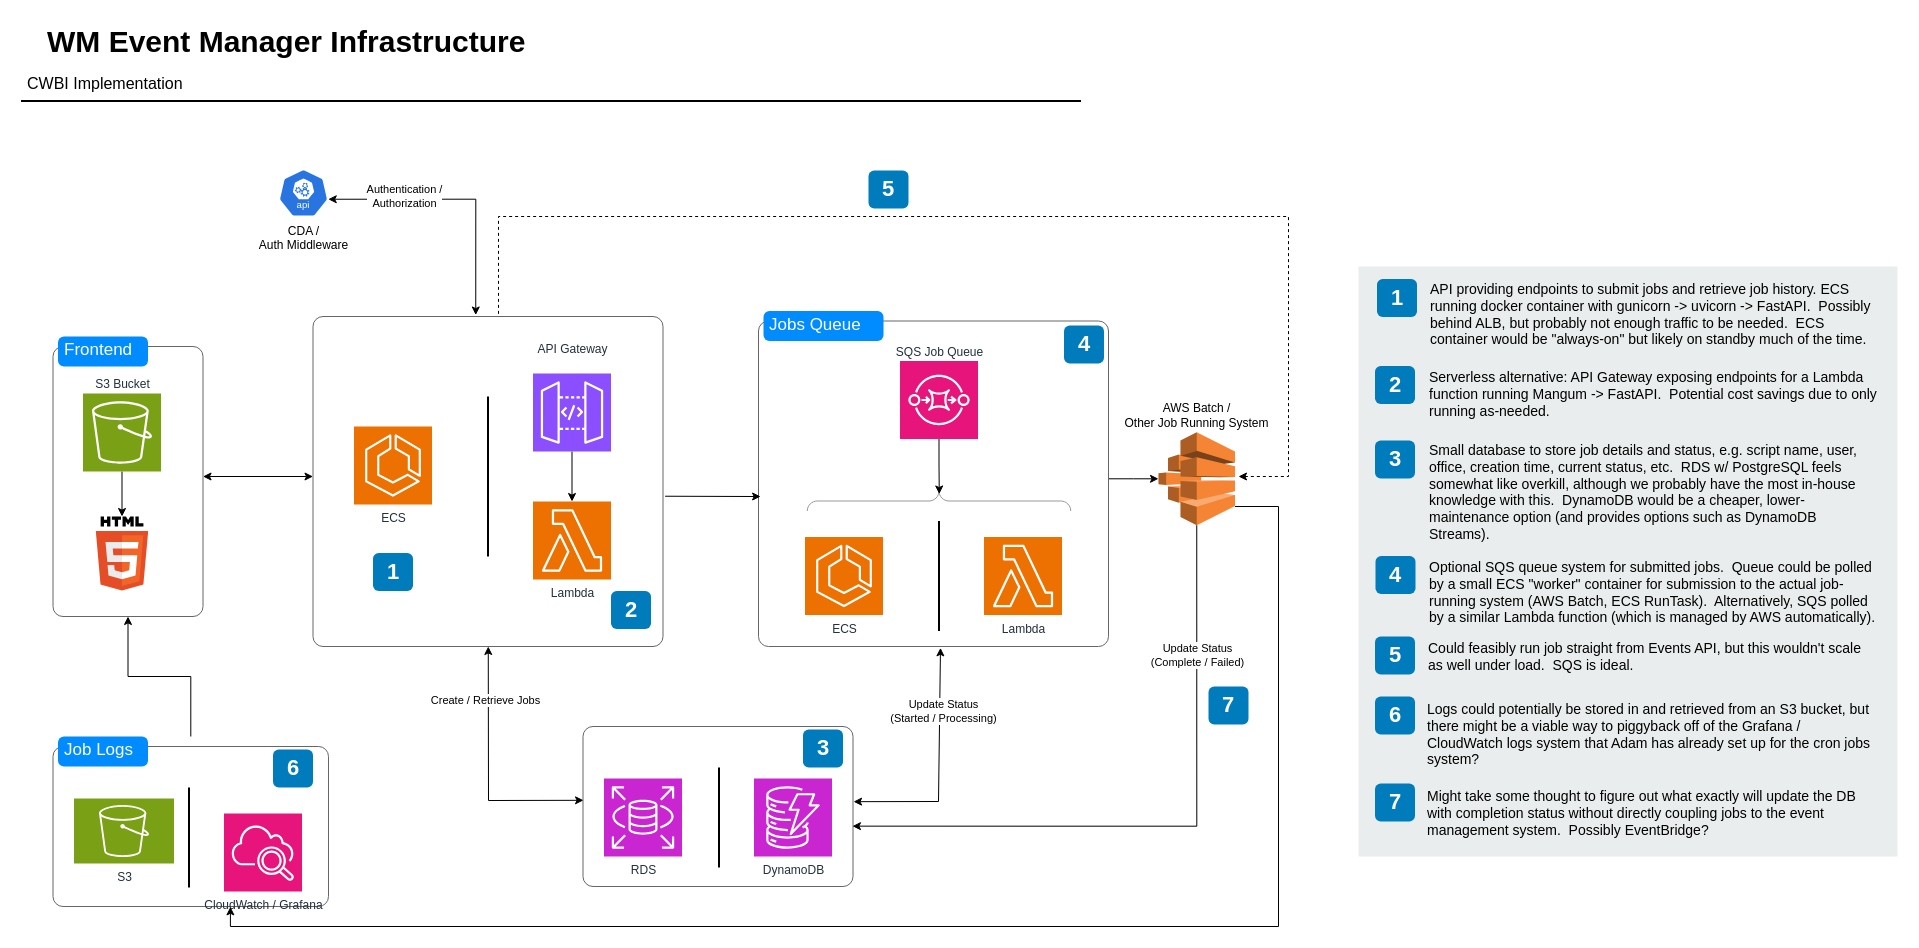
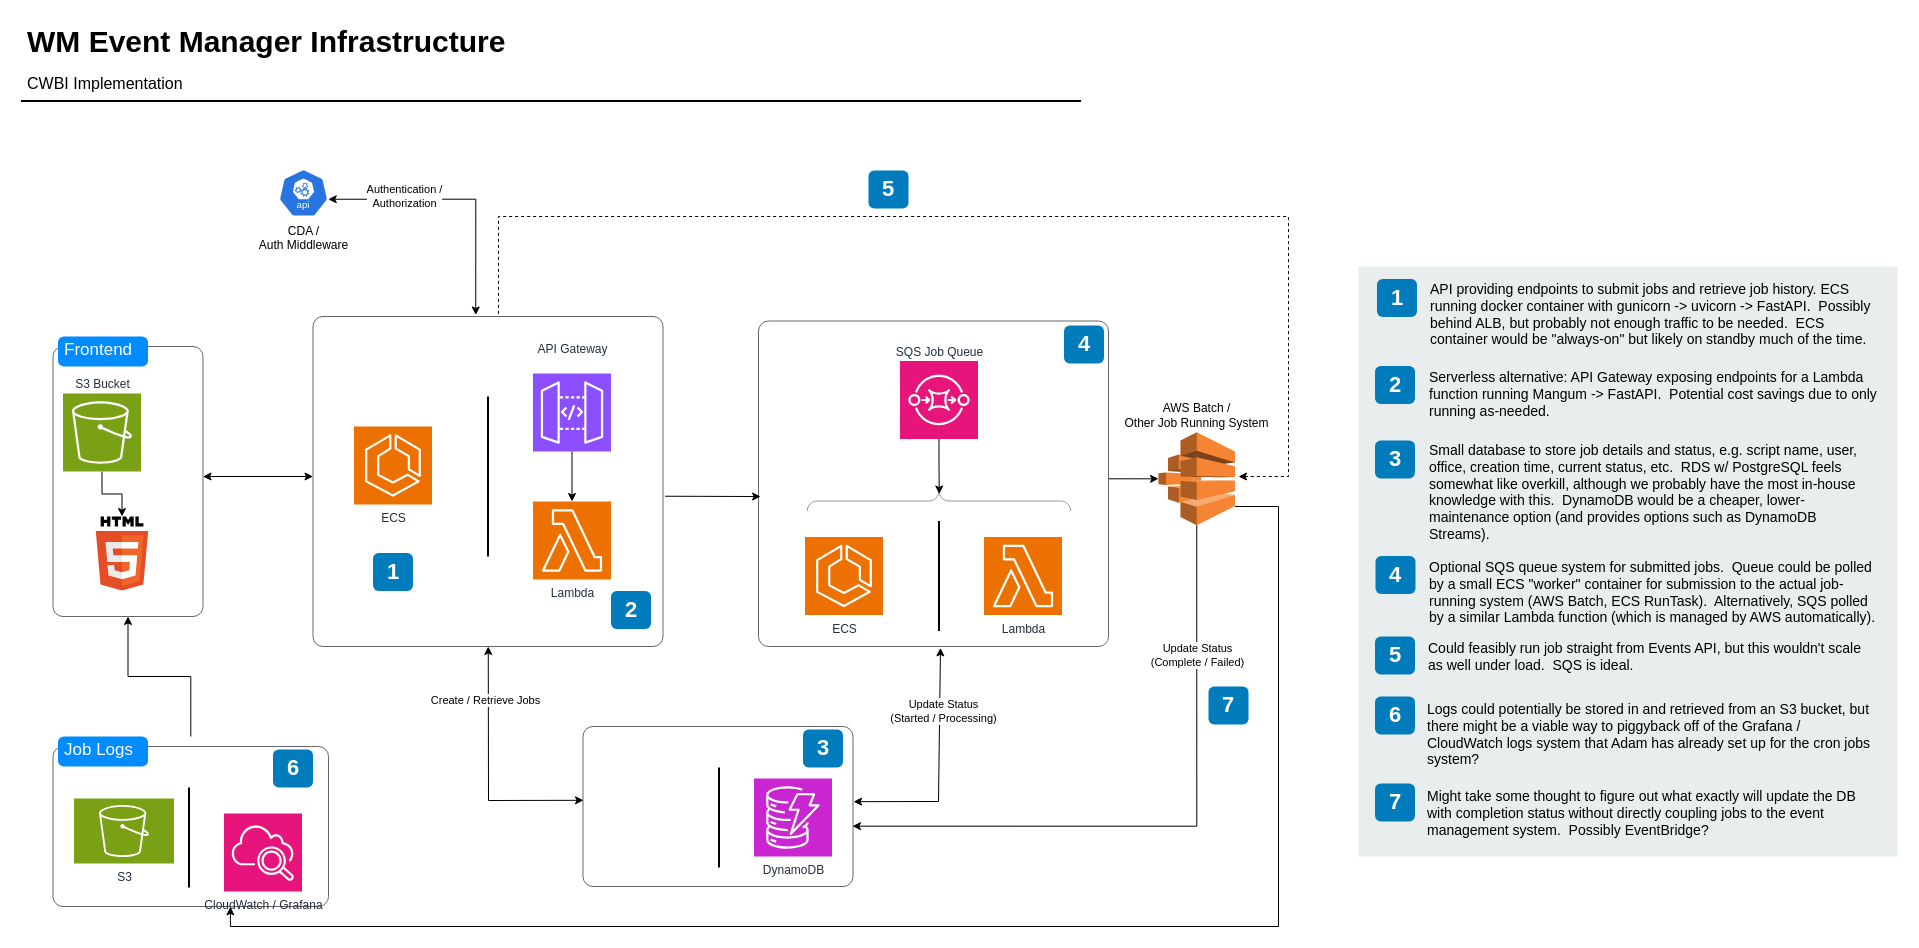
node "WM Event Manager Infrastructure": moved (280, 41) -> (260, 41)
node "Jobs Queue": removed
node "S3 Bucket": moved (122, 433) -> (102, 433)
node "RDS": removed
